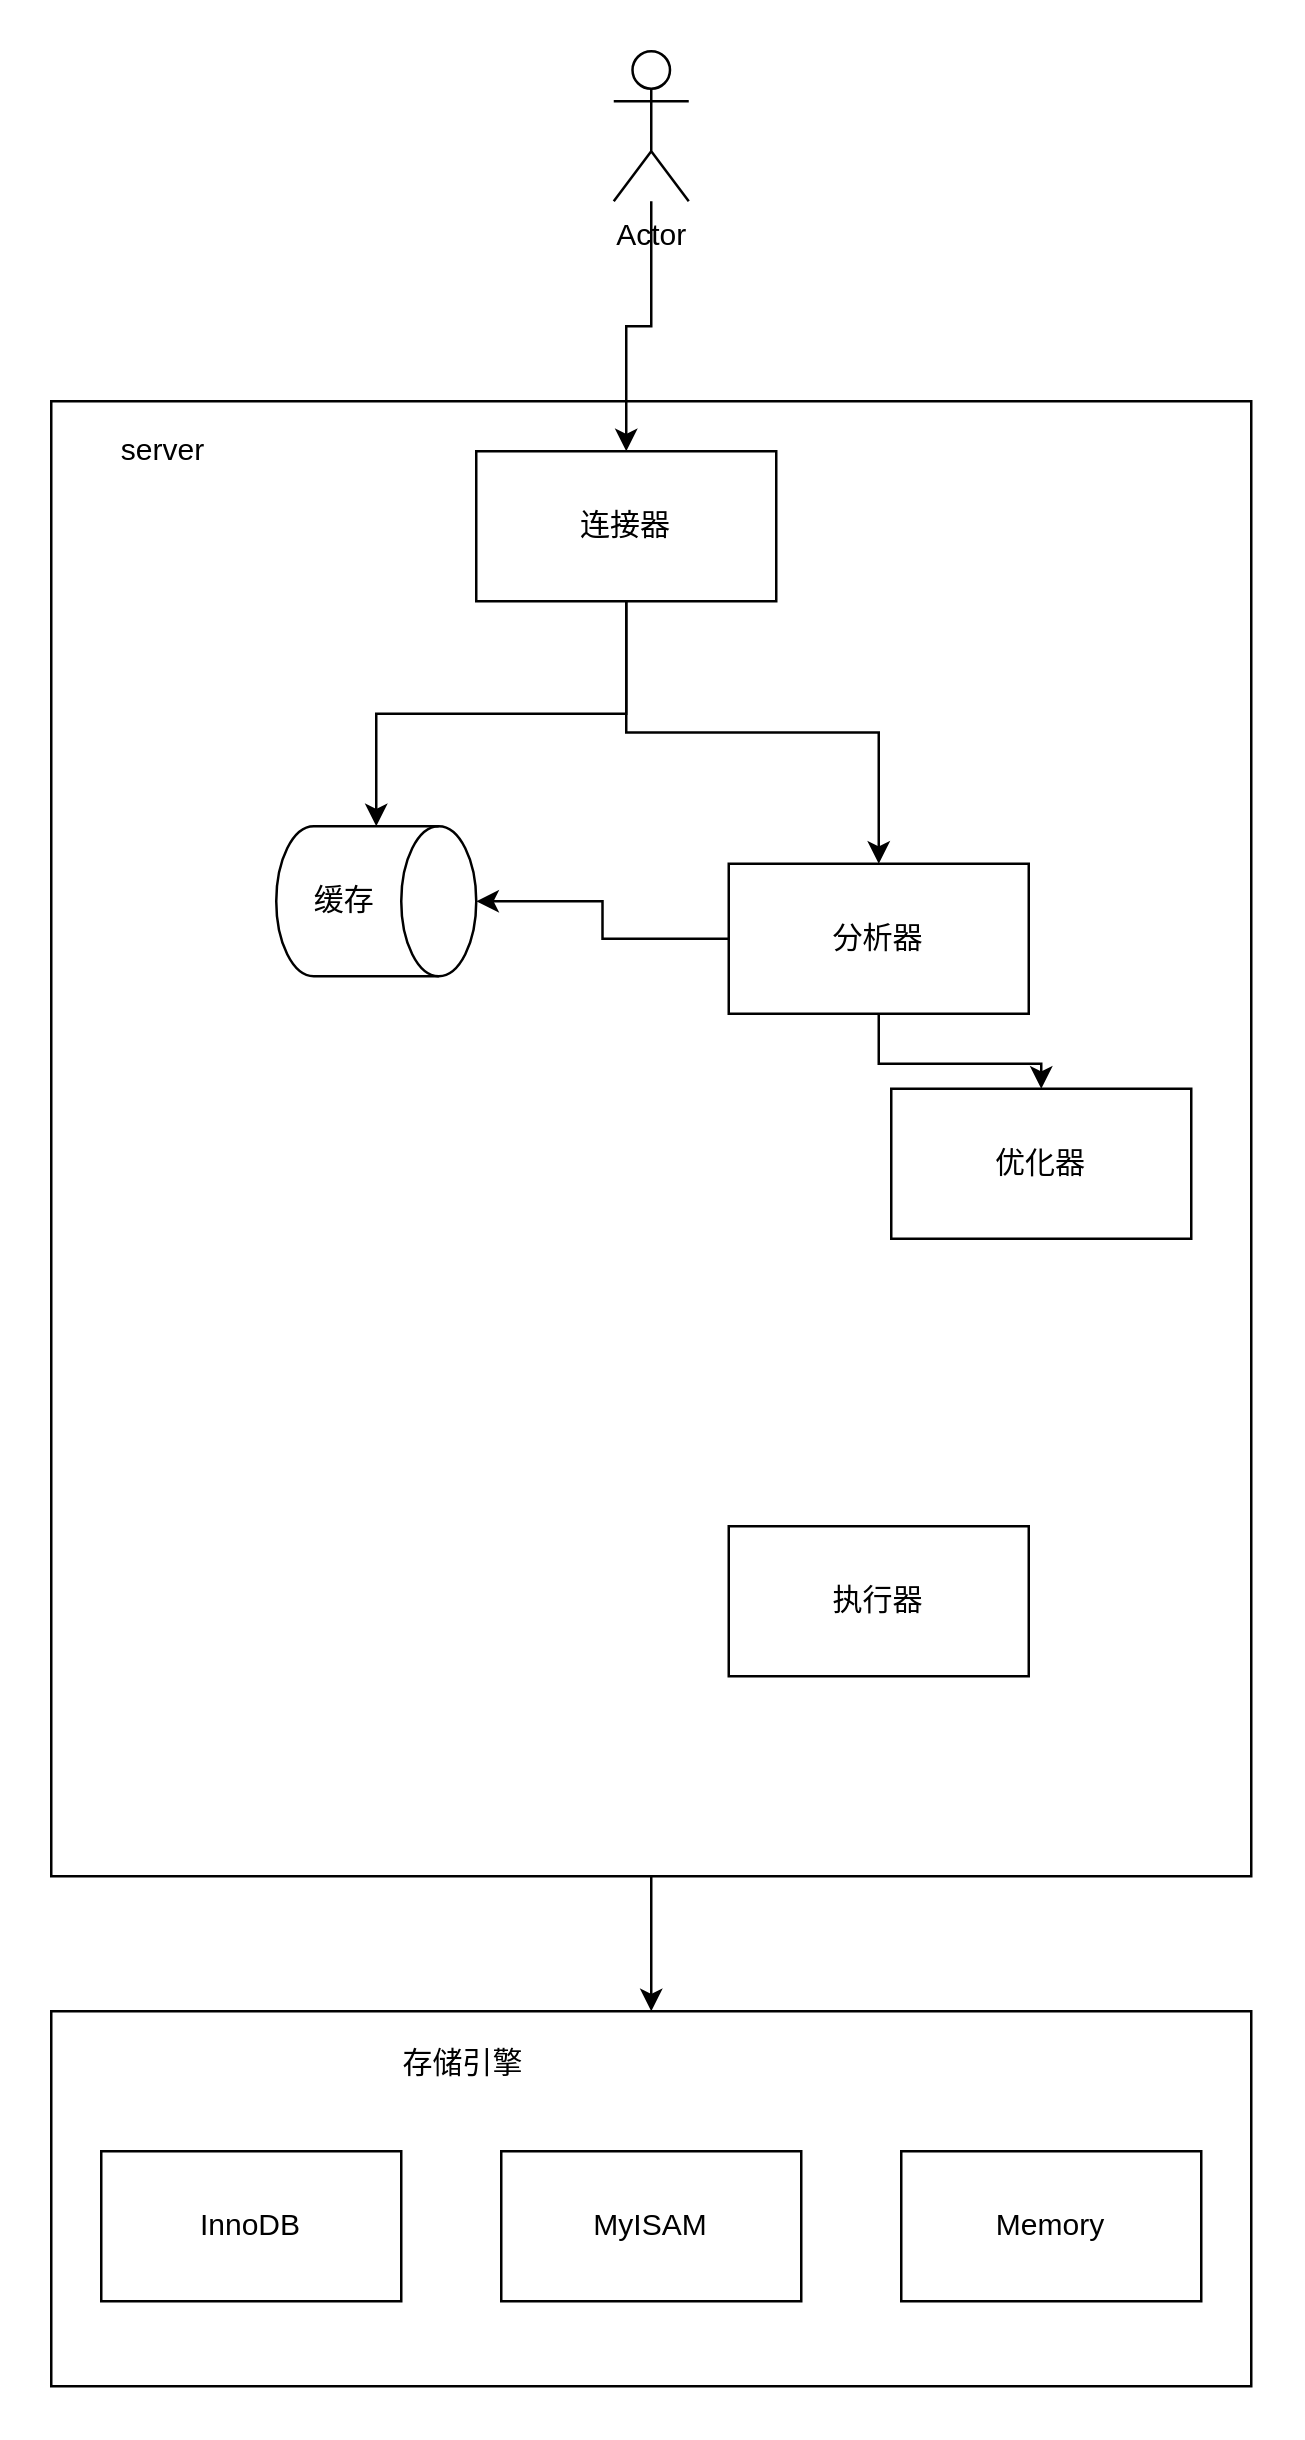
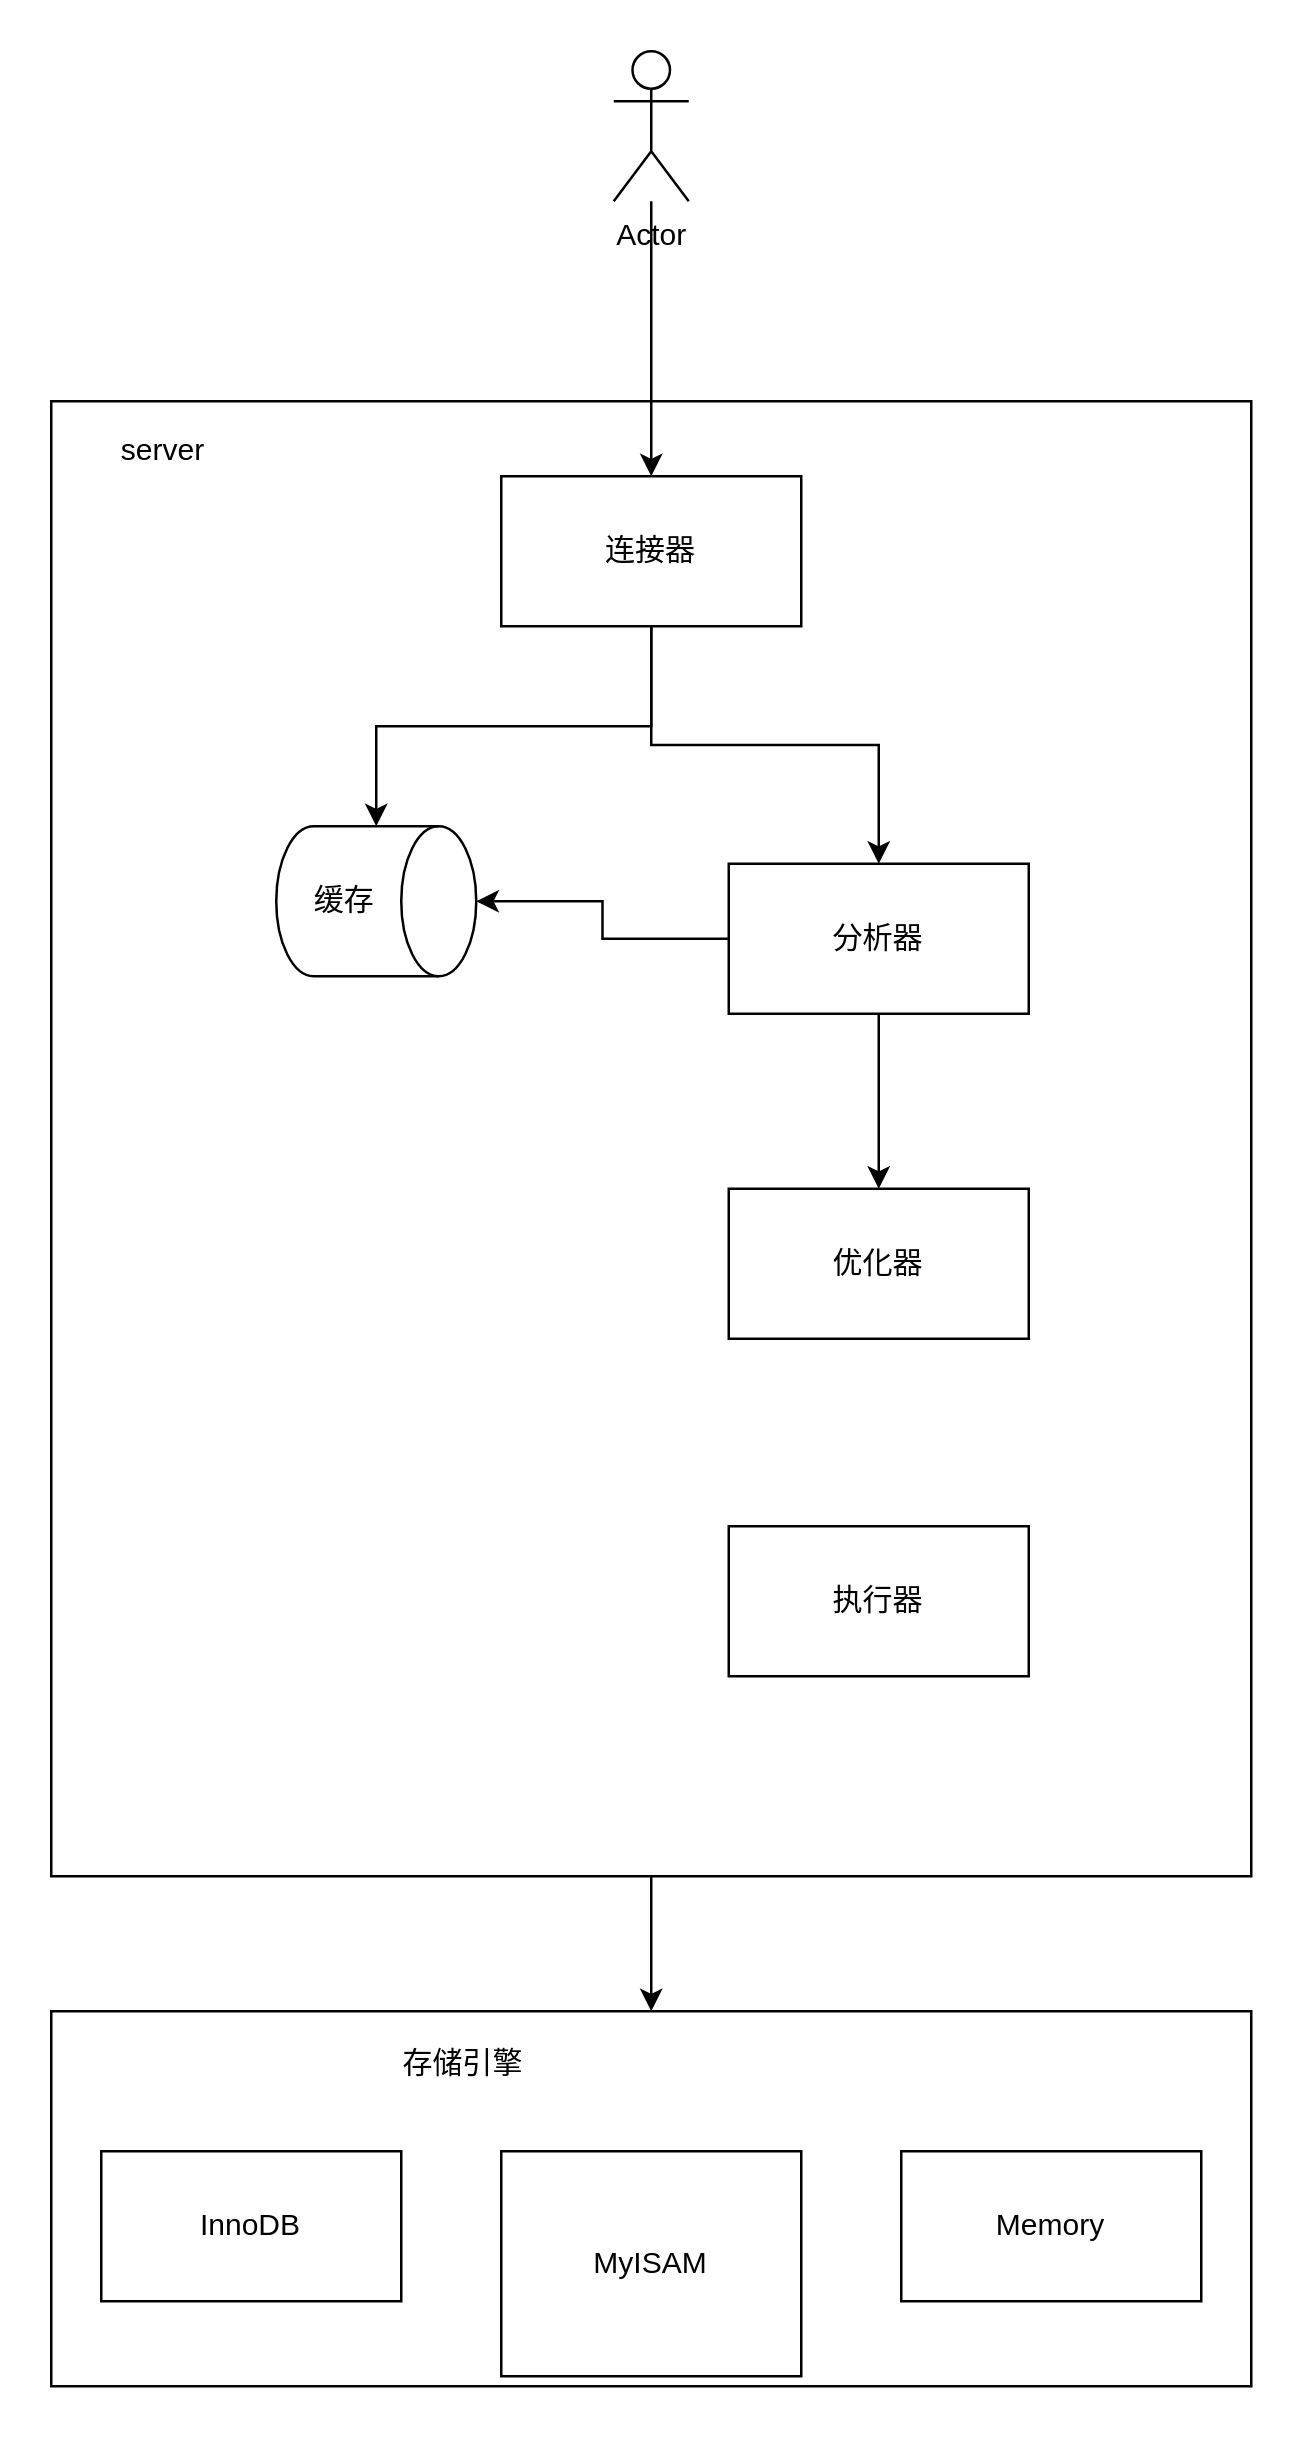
node "连接器": moved (626, 526) -> (651, 551)
node "优化器": moved (1041, 1164) -> (879, 1264)
node "MyISAM": size 300x150 -> 300x225
